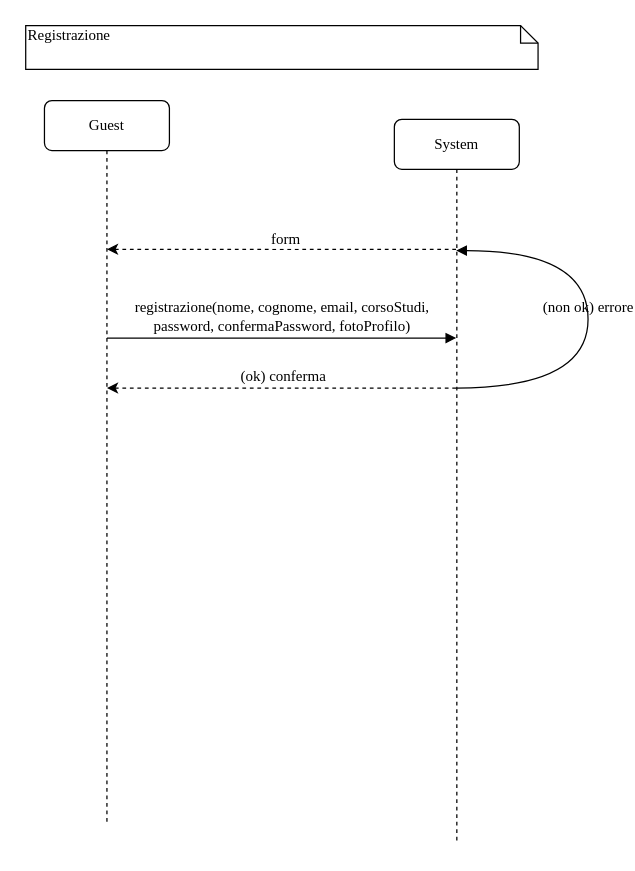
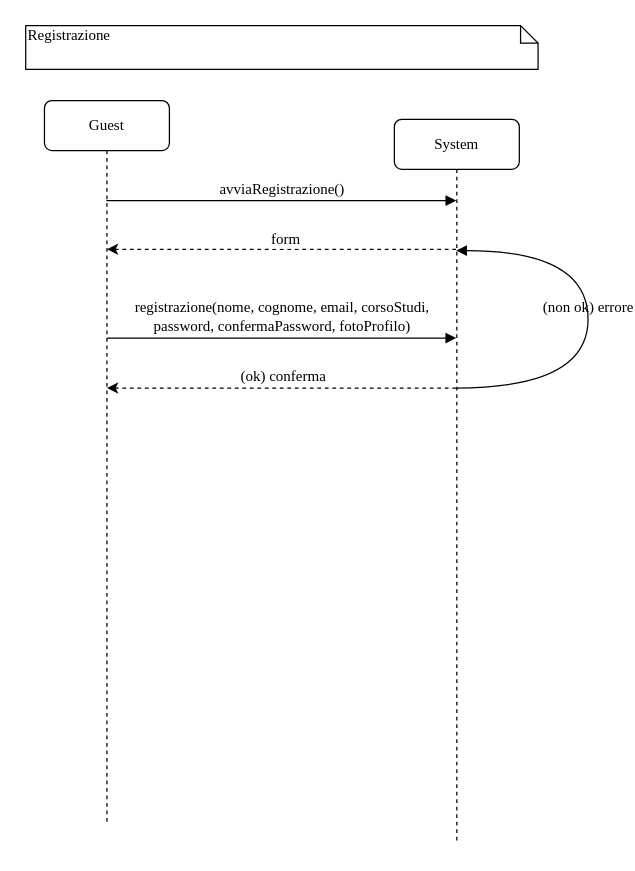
edge "Guest" -> "System": added, label "avviaRegistrazione()"
